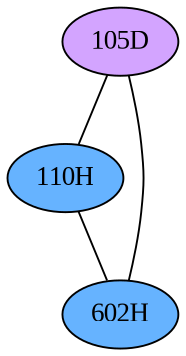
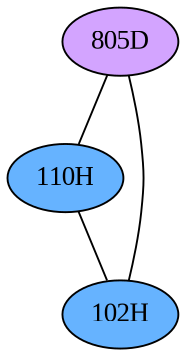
node "105D": label "105D" -> "805D"
node "602H": label "602H" -> "102H"
